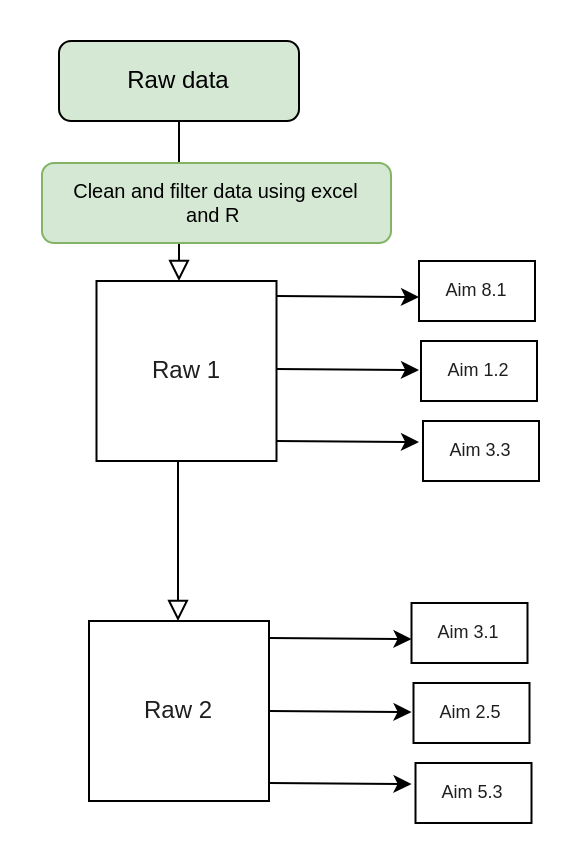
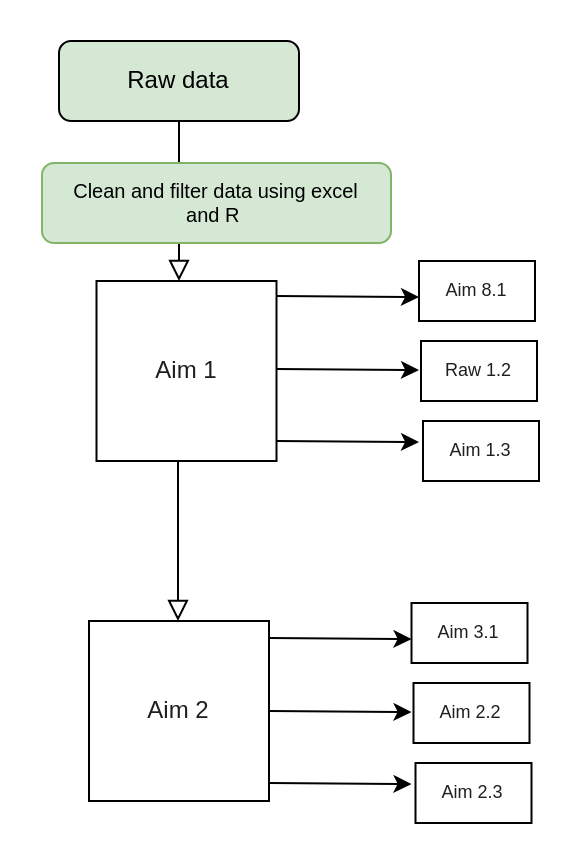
node "Raw 1": label "Raw 1" -> "Aim 1"
node "Aim 1.2": label "Aim 1.2" -> "Raw 1.2"
node "Aim 3.3": label "Aim 3.3" -> "Aim 1.3"
node "Raw 2": label "Raw 2" -> "Aim 2"
node "Aim 2.5": label "Aim 2.5" -> "Aim 2.2"
node "Aim 5.3": label "Aim 5.3" -> "Aim 2.3"
